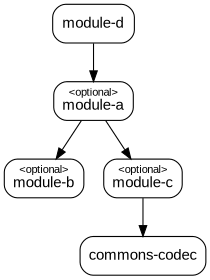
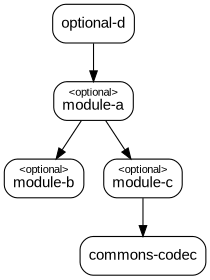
node "module-d": label "module-d" -> "optional-d"
